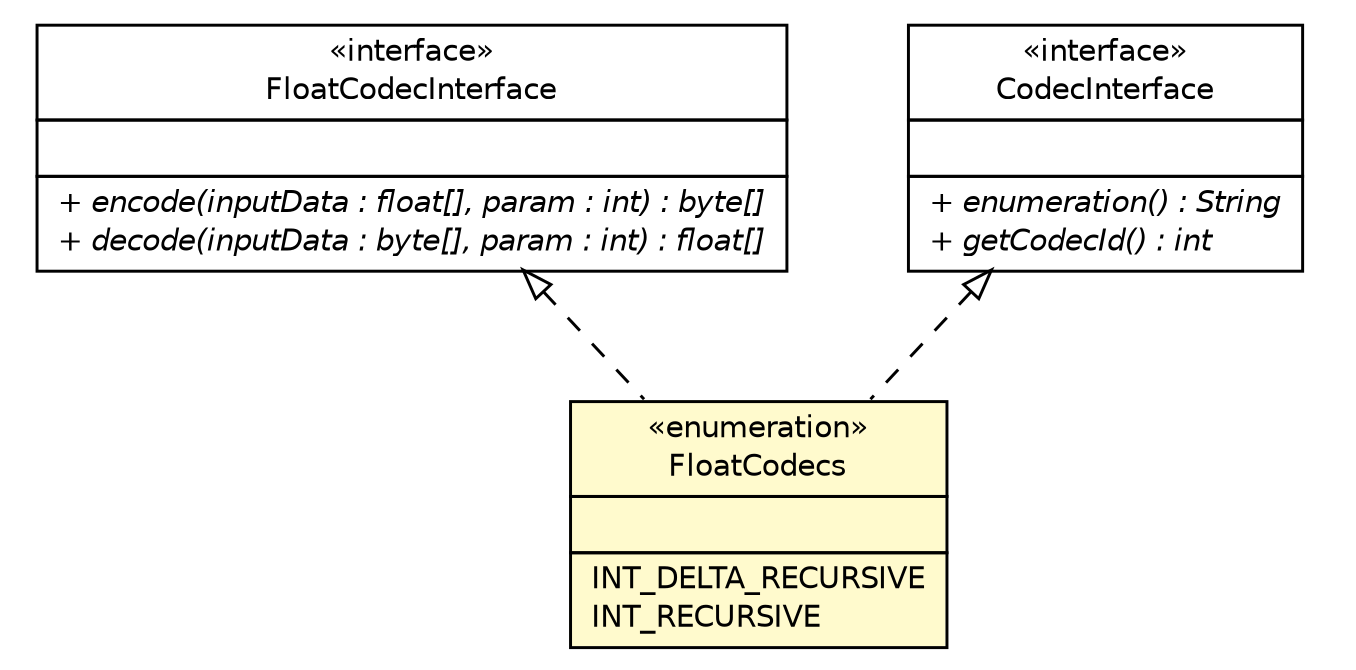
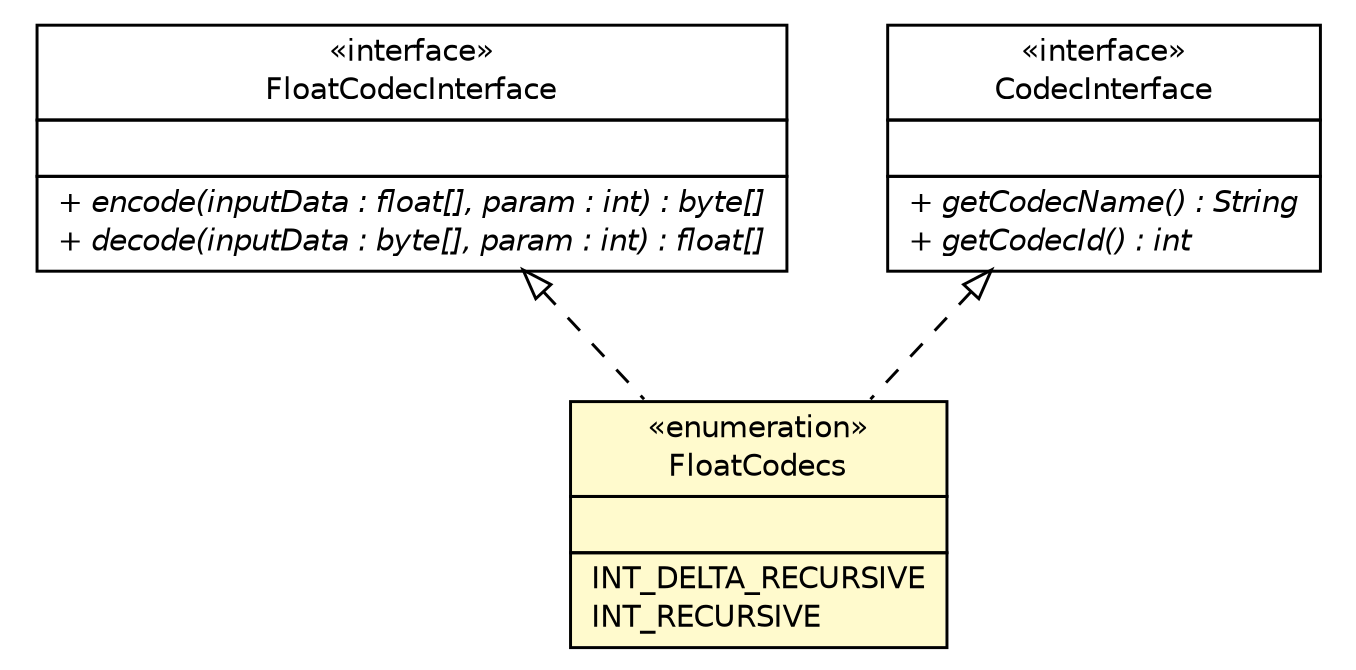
node "CodecInterface": text "+ enumeration() : String" -> "+ getCodecName() : String"
